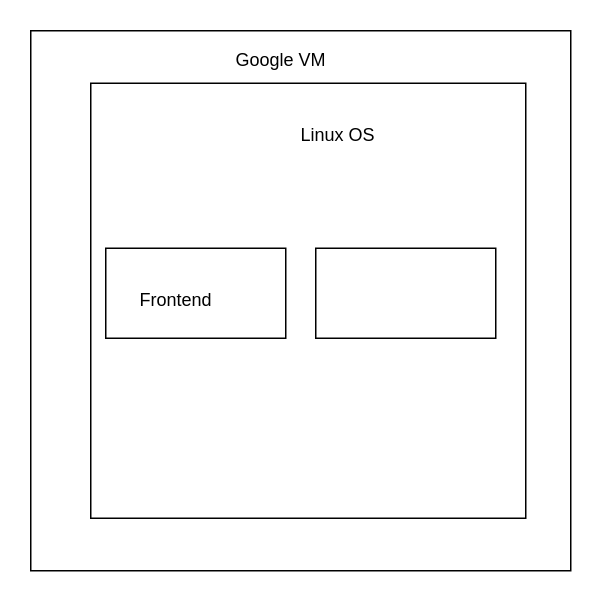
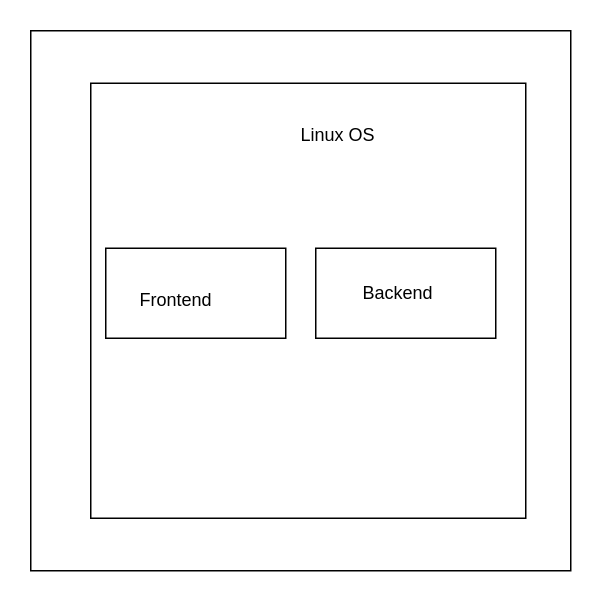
node "Google VM": removed
node "Backend": added
